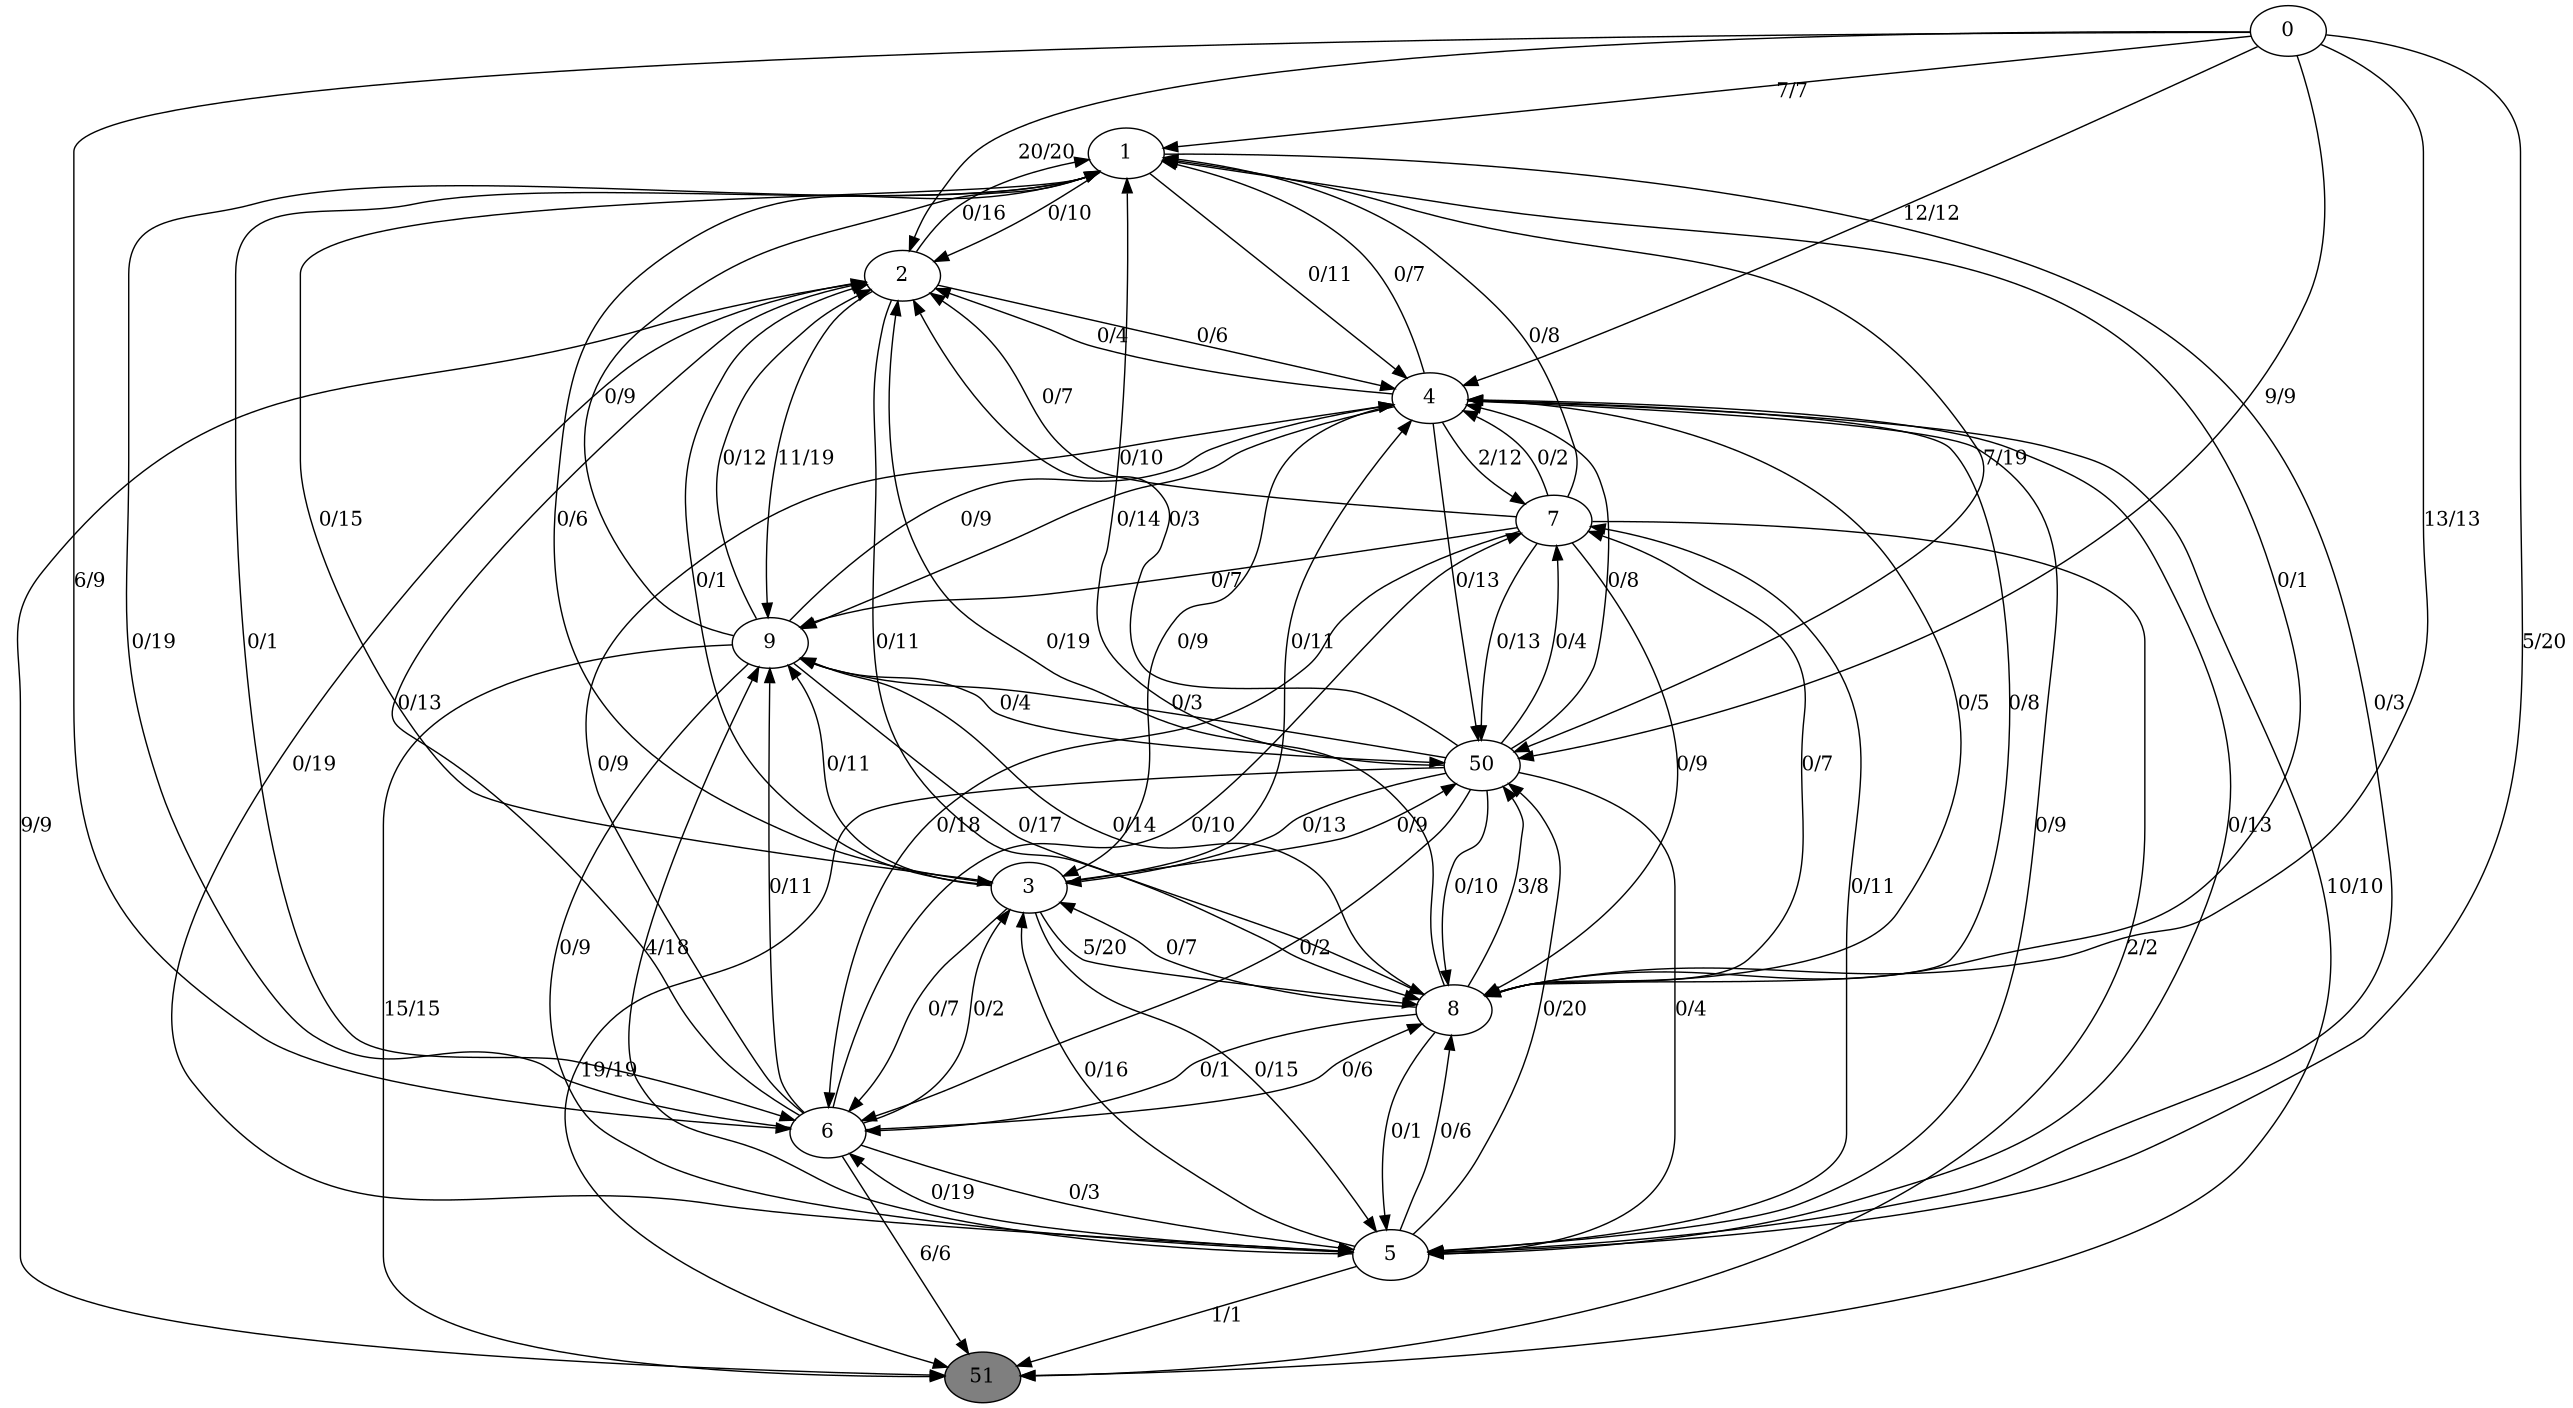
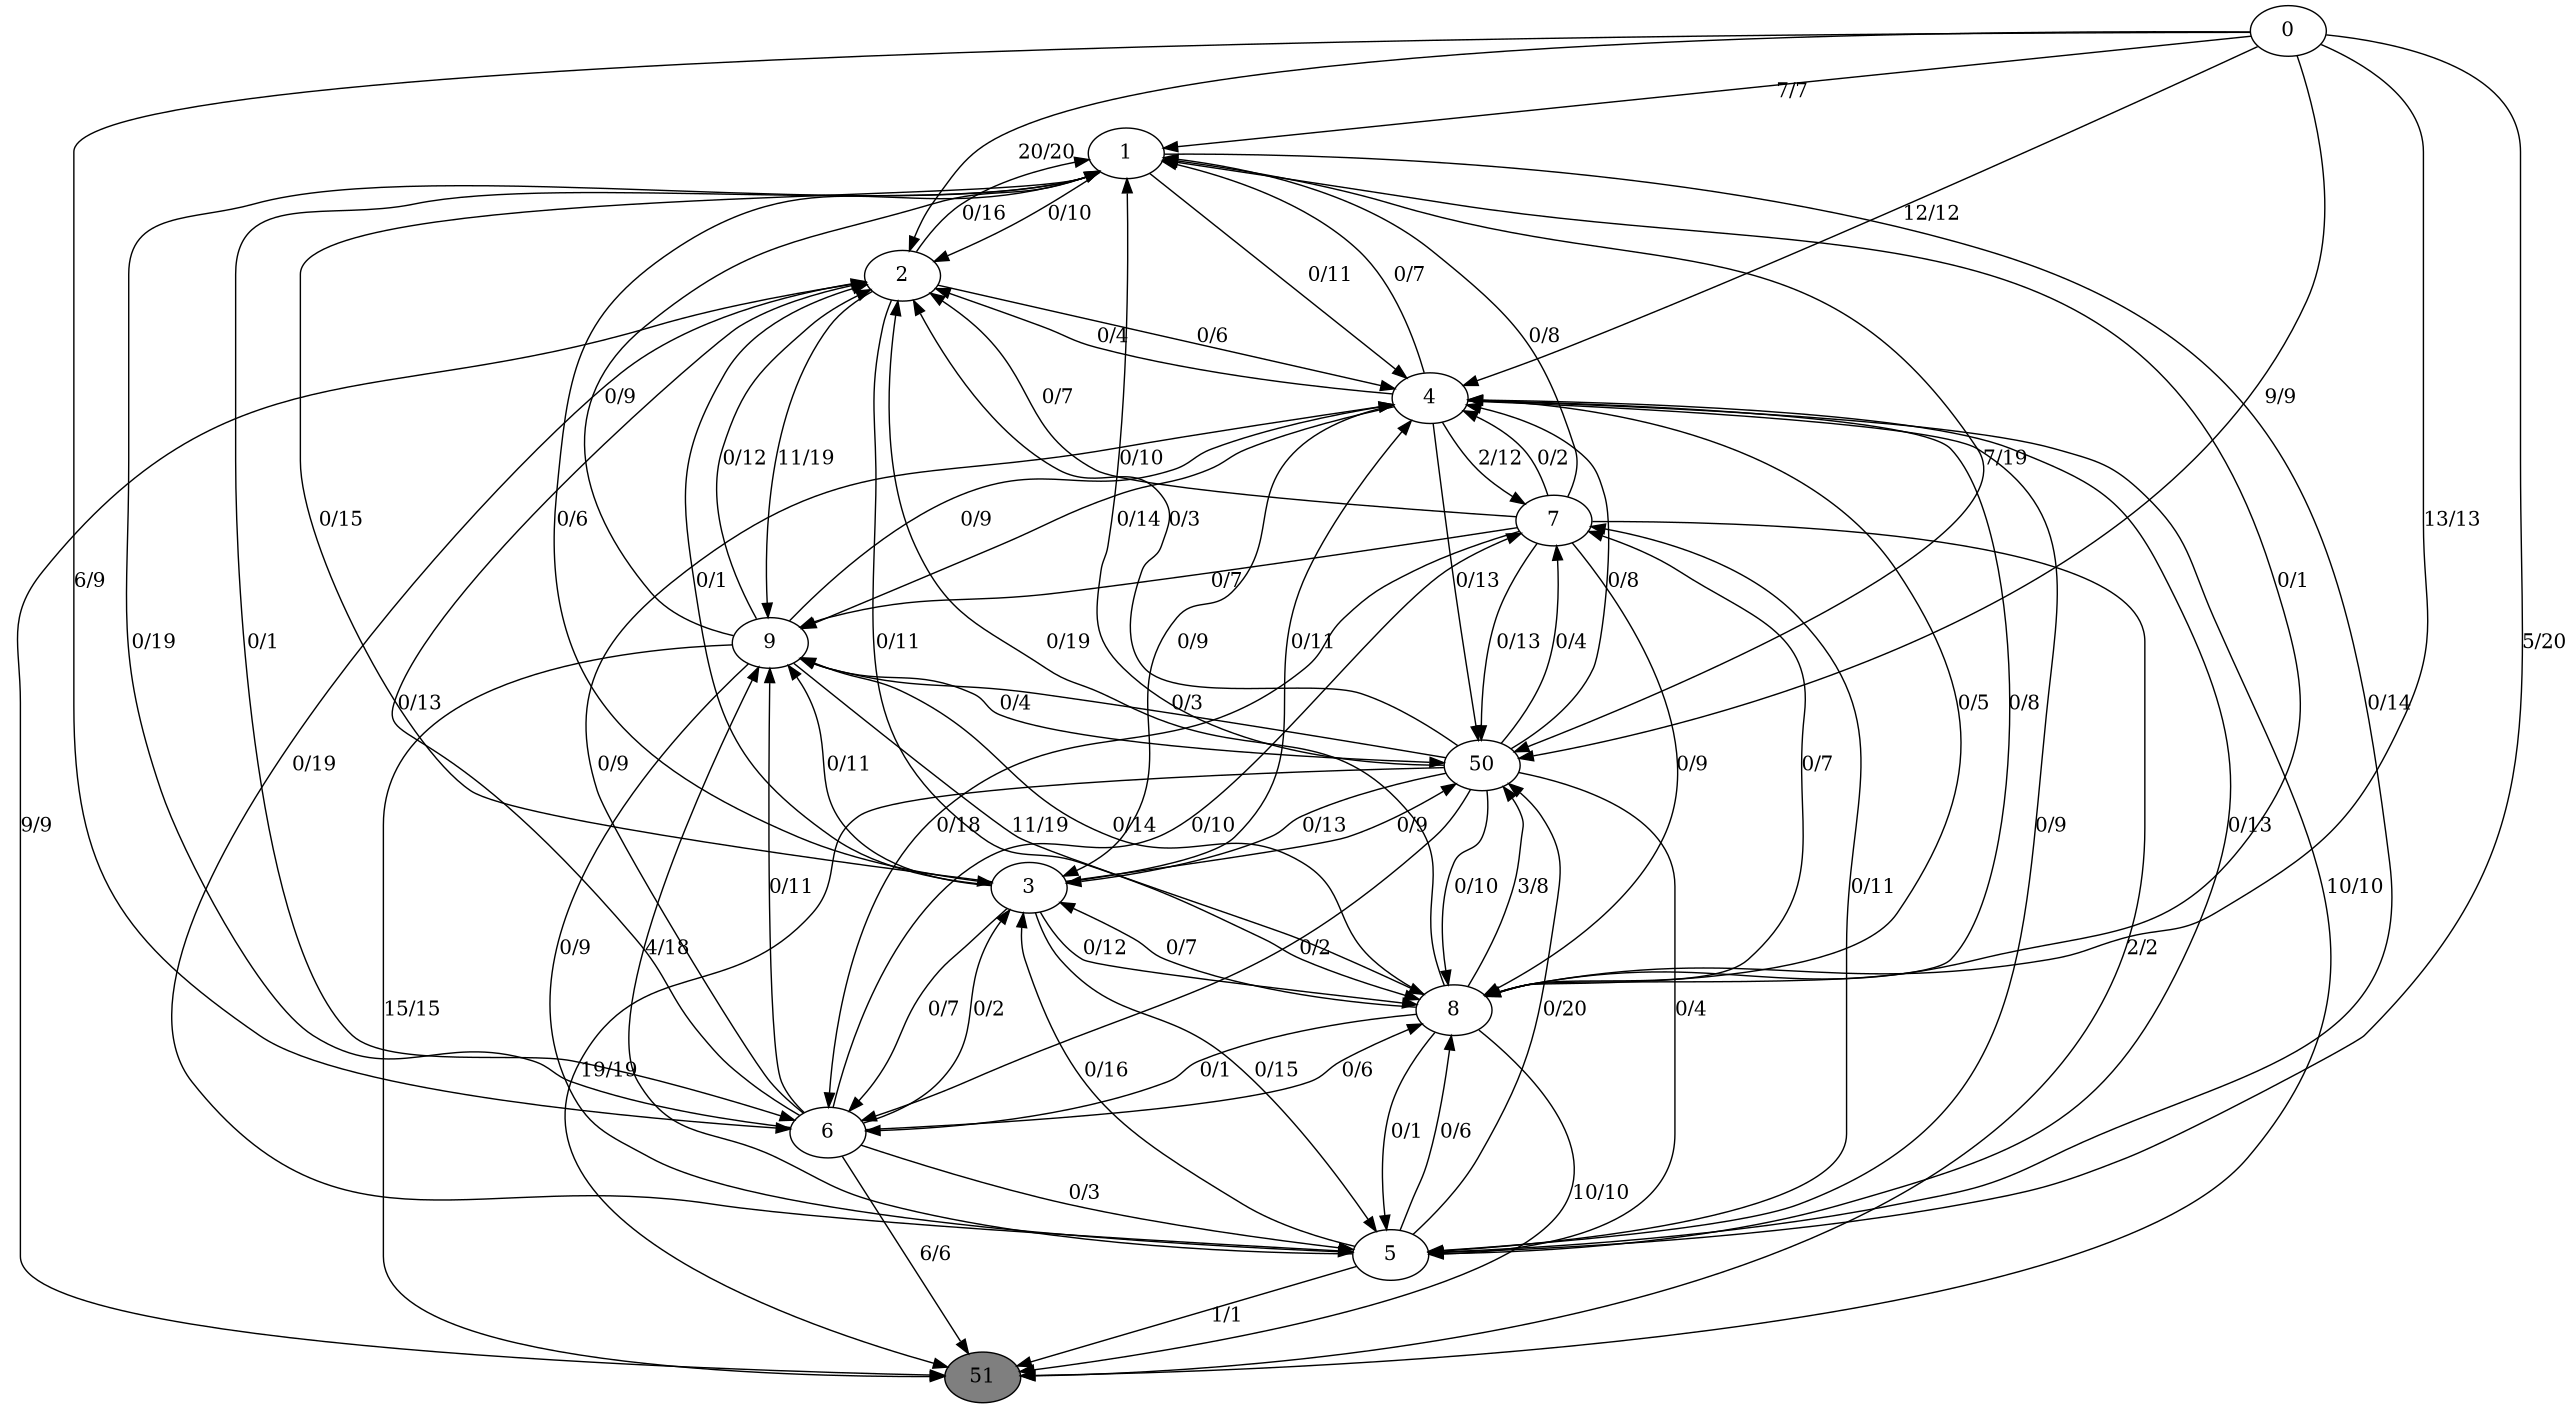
edge "1" -> "5": label "0/3" -> "0/14"
edge "9" -> "8": label "0/17" -> "11/19"
edge "3" -> "8": label "5/20" -> "0/12"
edge "5" -> "6": removed, label "0/19"
edge "8" -> "51": added, label "10/10"
